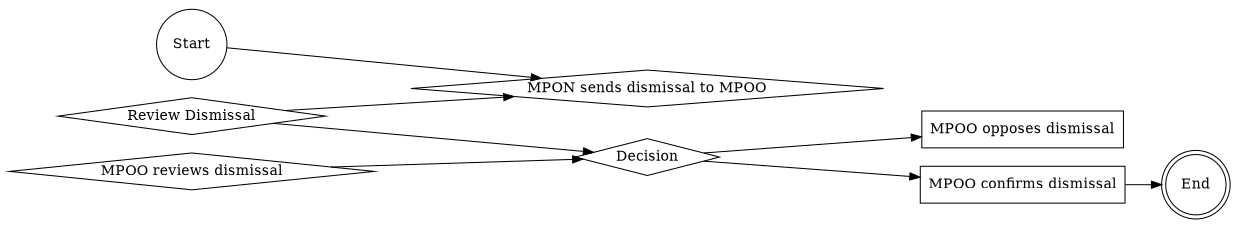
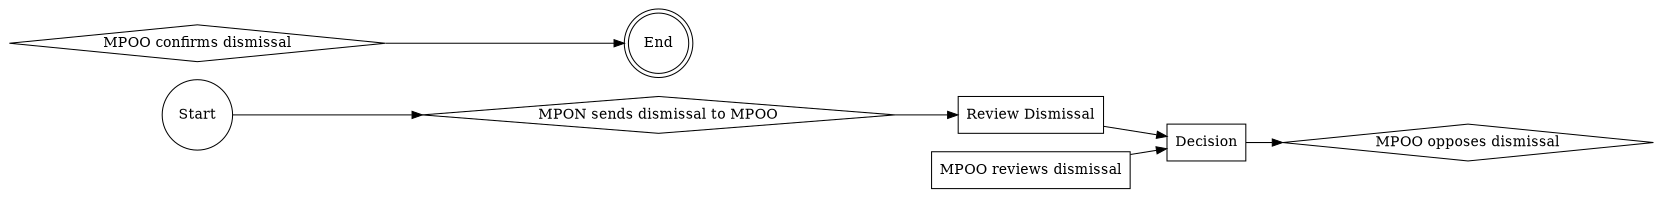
edge "Review Dismissal" -> "MPON sends dismissal to MPOO": reversed
node "Review Dismissal": shape diamond -> box
node "MPOO opposes dismissal": shape box -> diamond
node "Decision": shape diamond -> box
edge "Decision" -> "MPOO confirms dismissal": removed
node "MPOO reviews dismissal": shape diamond -> box
node "MPOO confirms dismissal": shape box -> diamond
